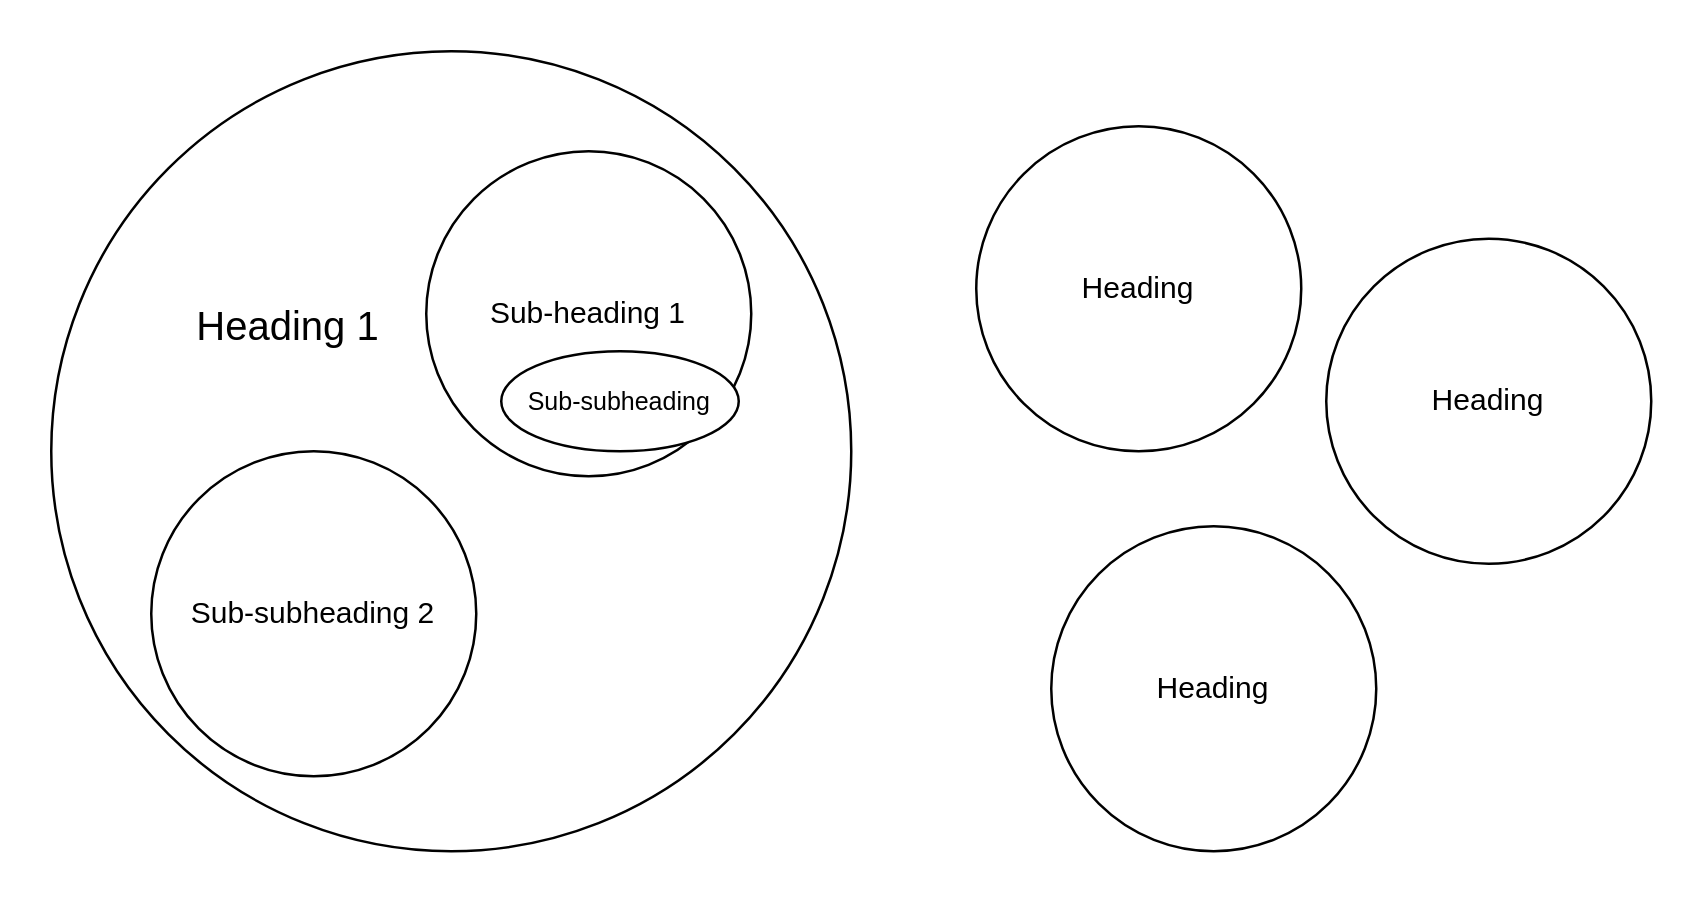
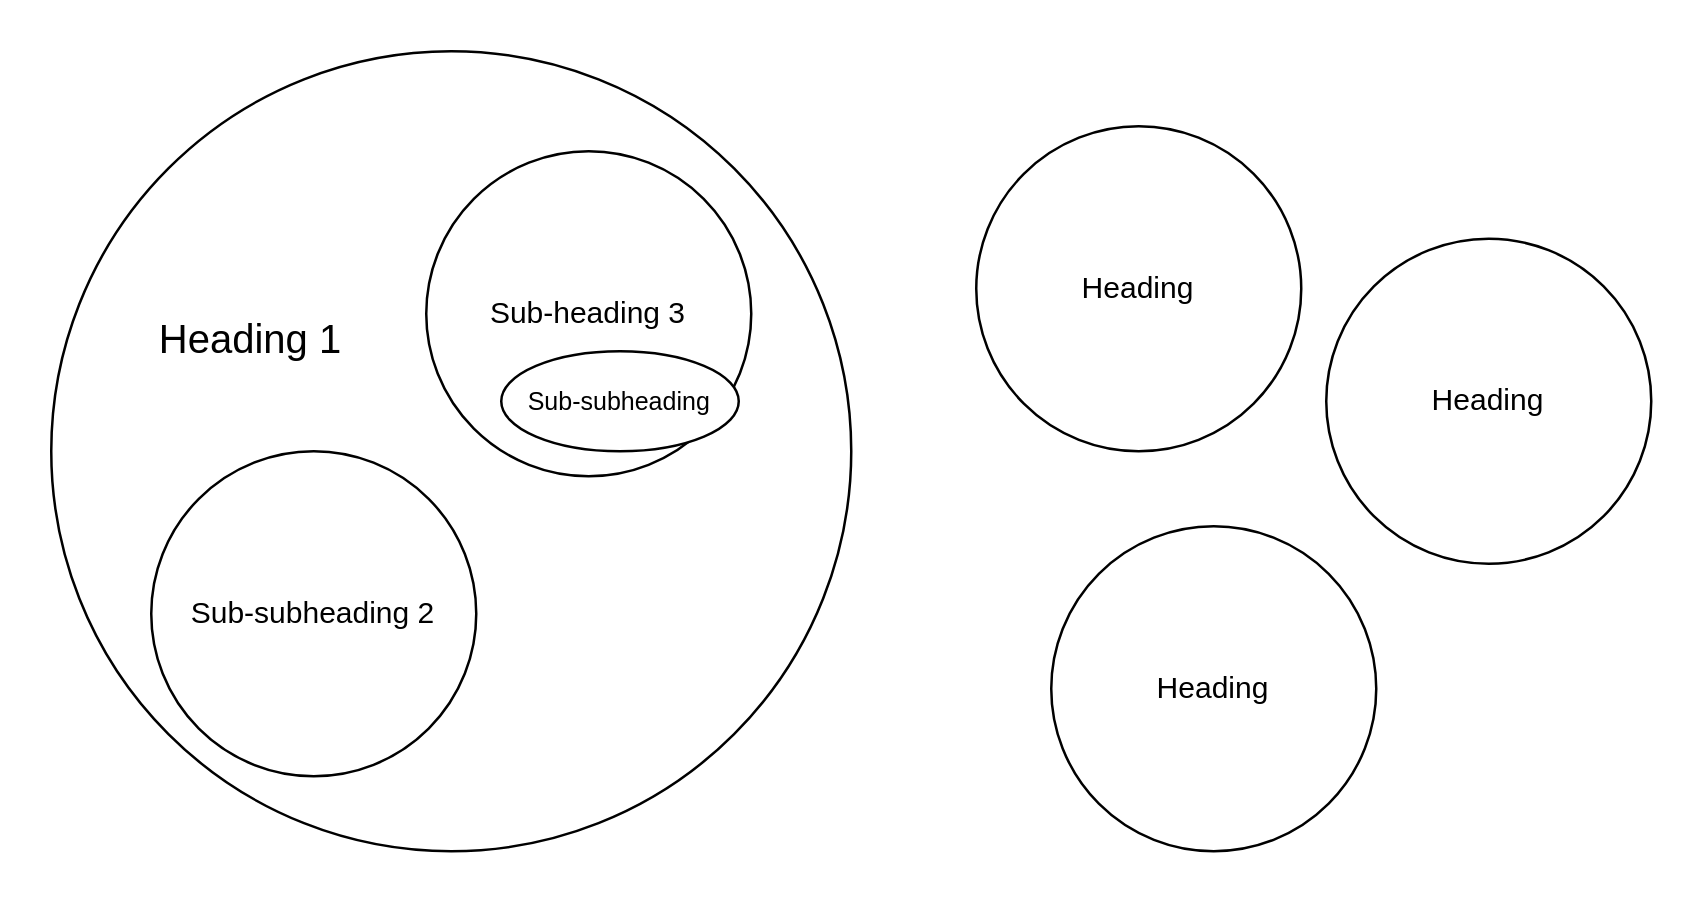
node "Sub-heading 1": label "Sub-heading 1" -> "Sub-heading 3"
node "Heading 1": moved (289, 326) -> (251, 339)
